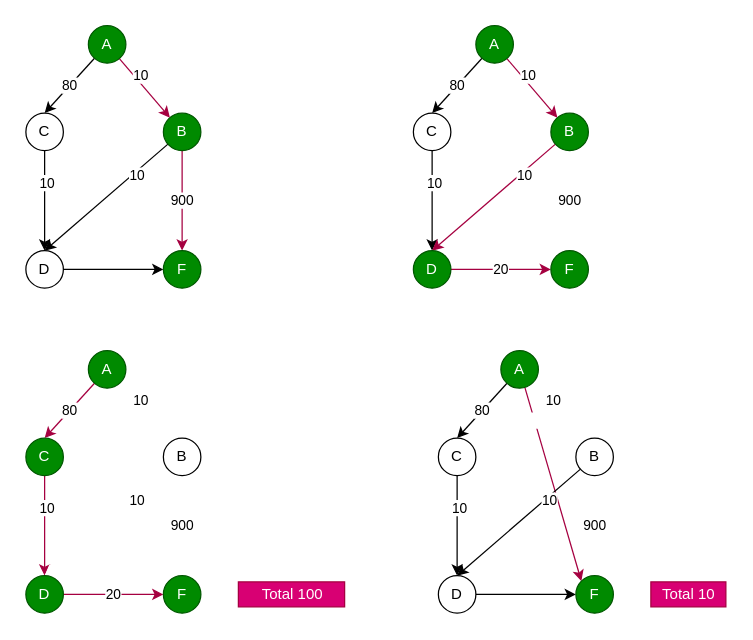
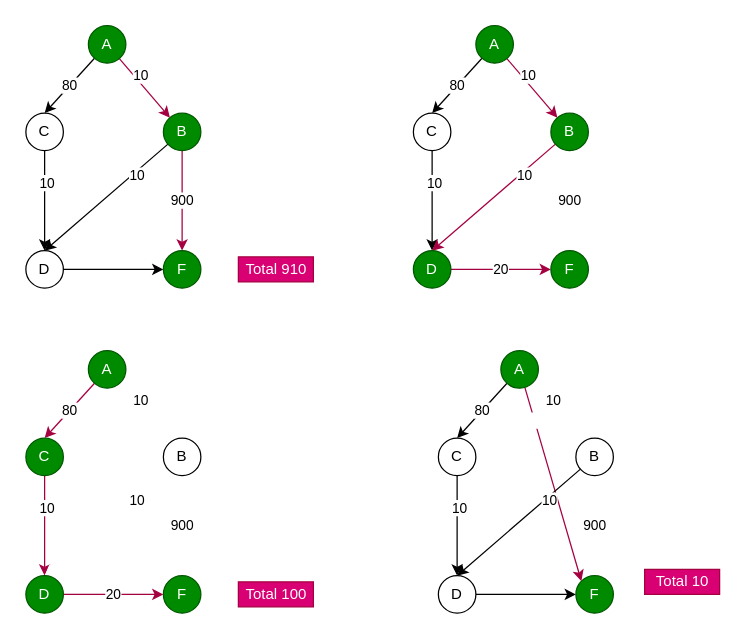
node "Total 910": added
node "Total 100": size 106x25 -> 75x25
node "Total 10": moved (688, 594) -> (682, 582)
